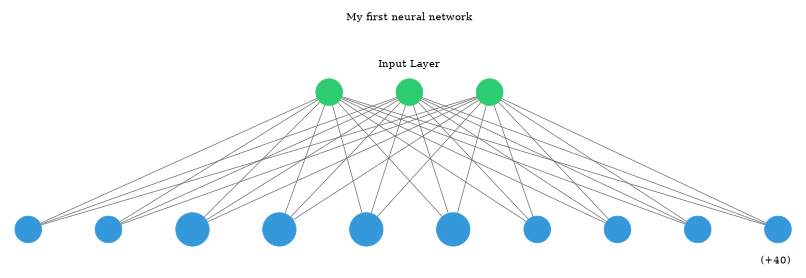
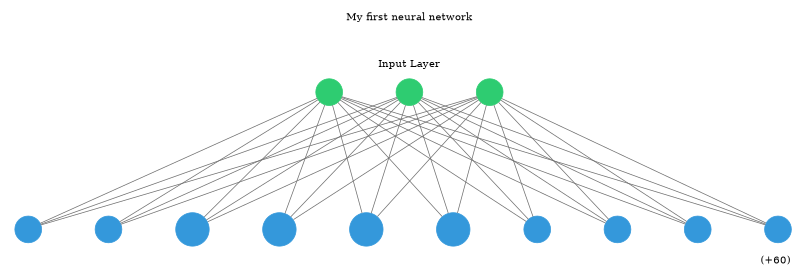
cluster " (+40)": label " (+40)" -> " (+60)"
